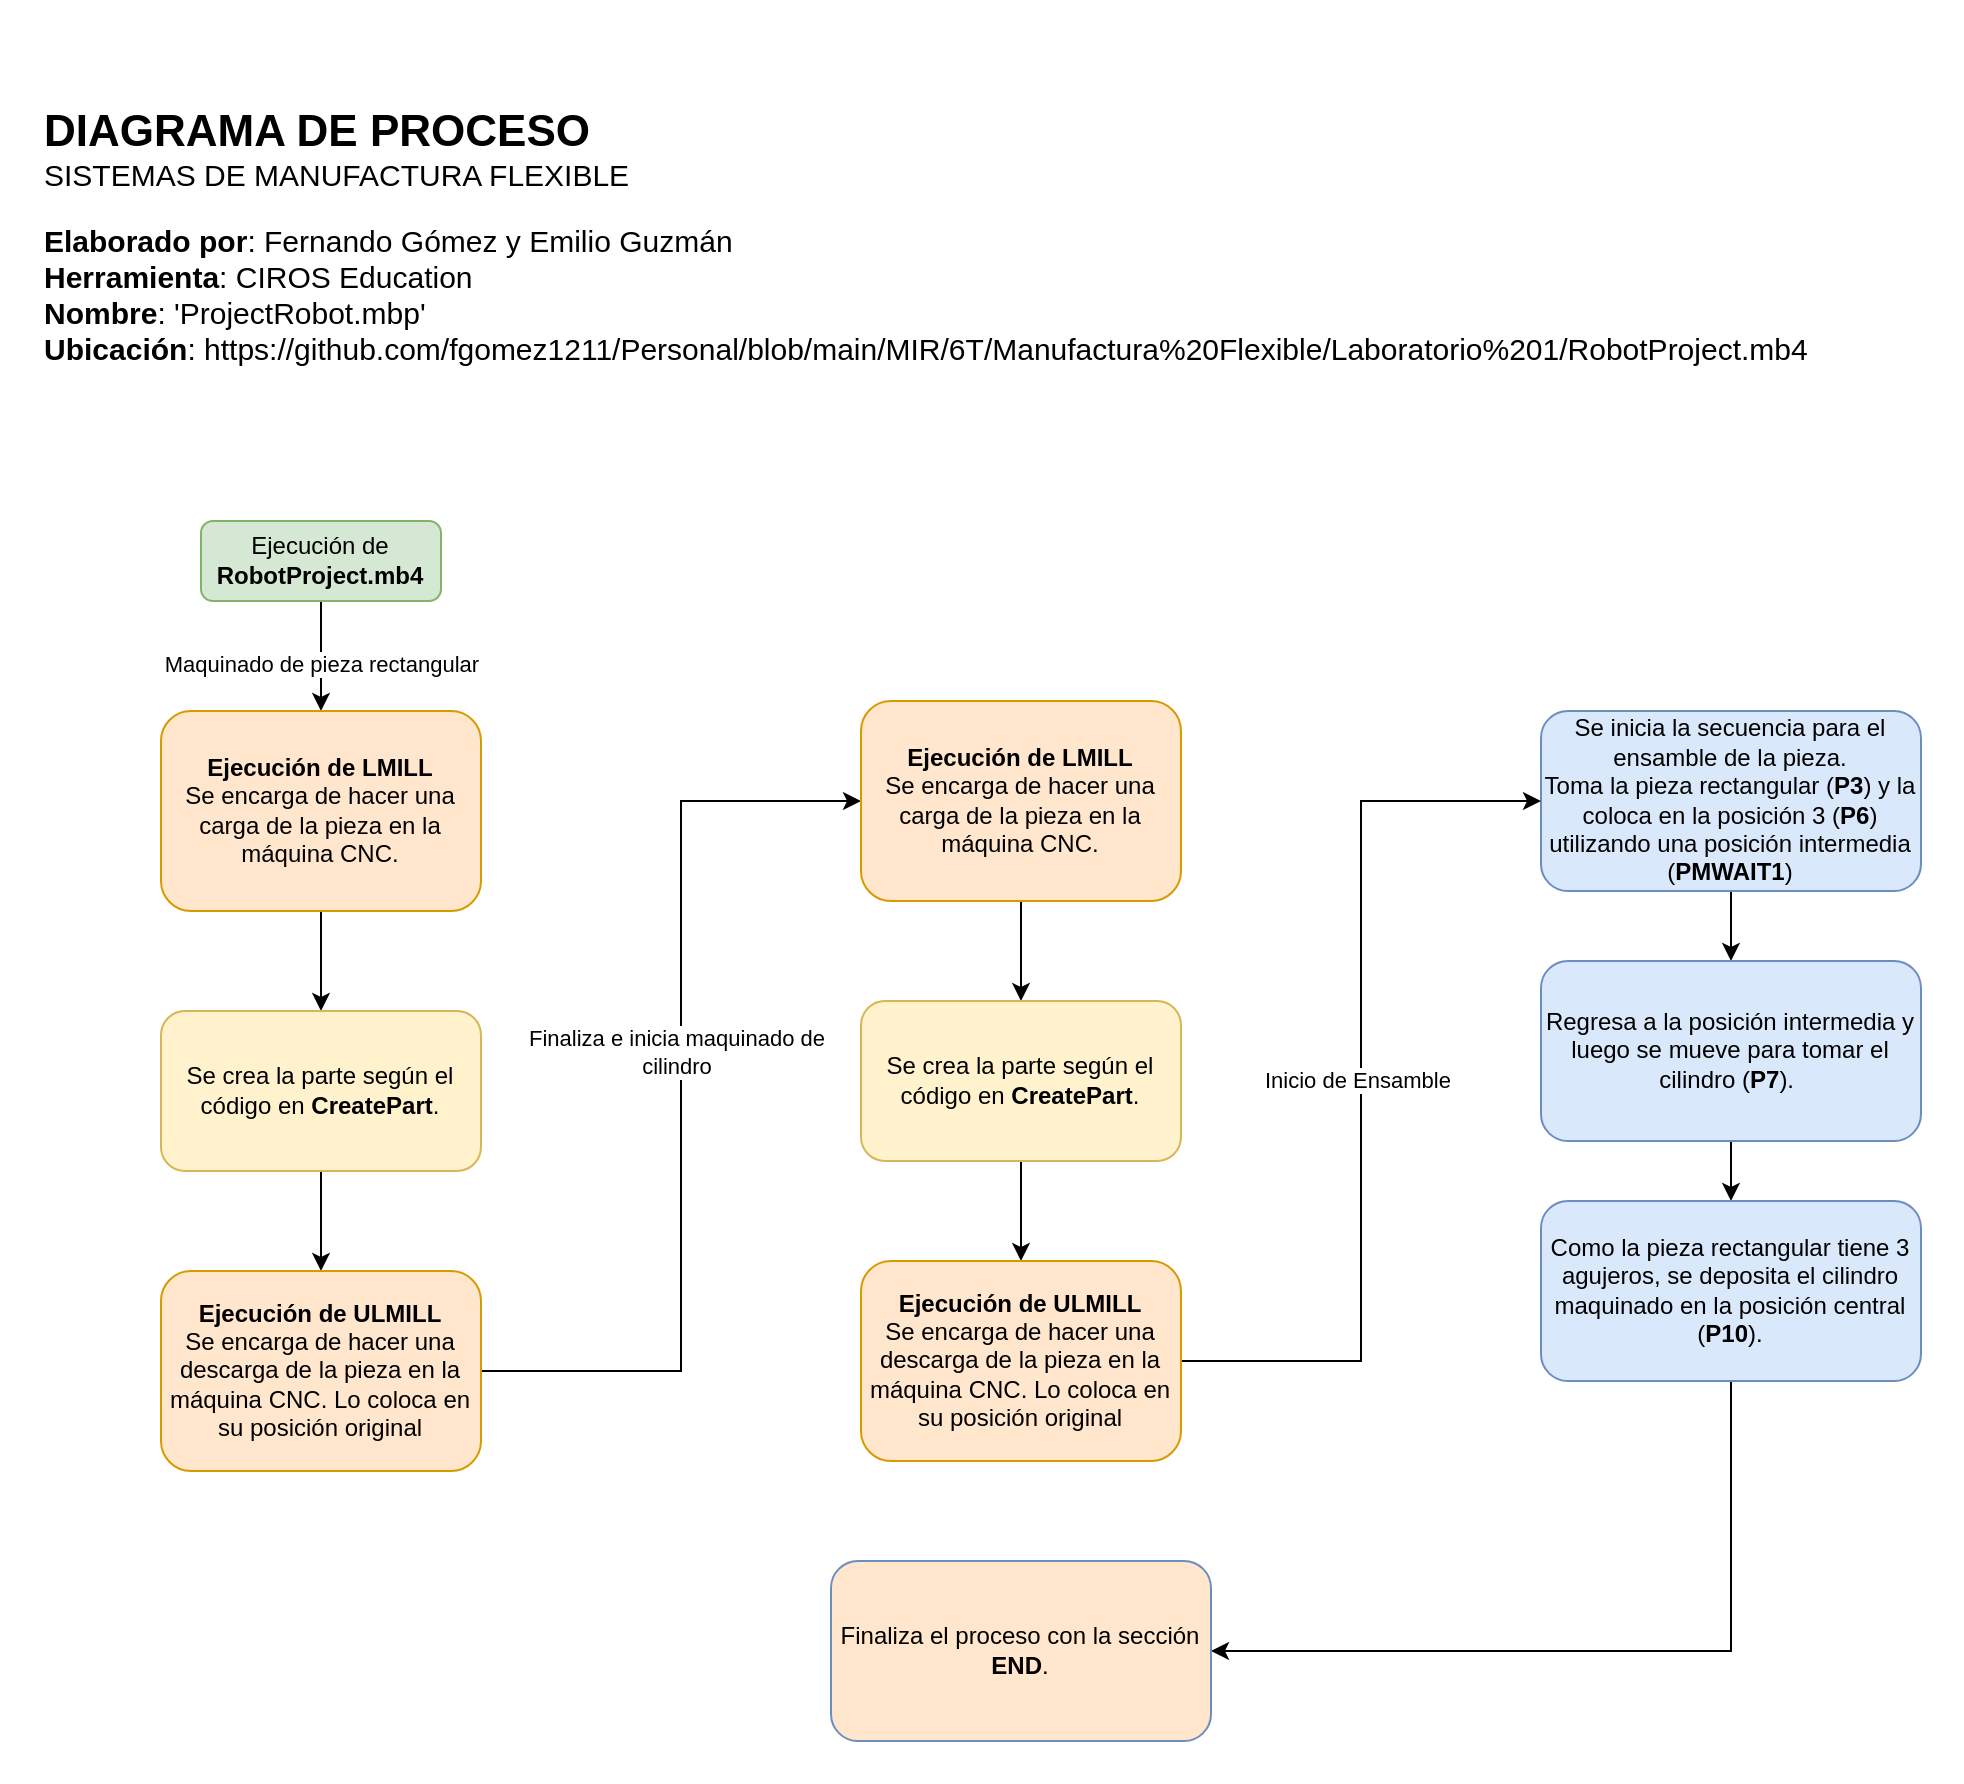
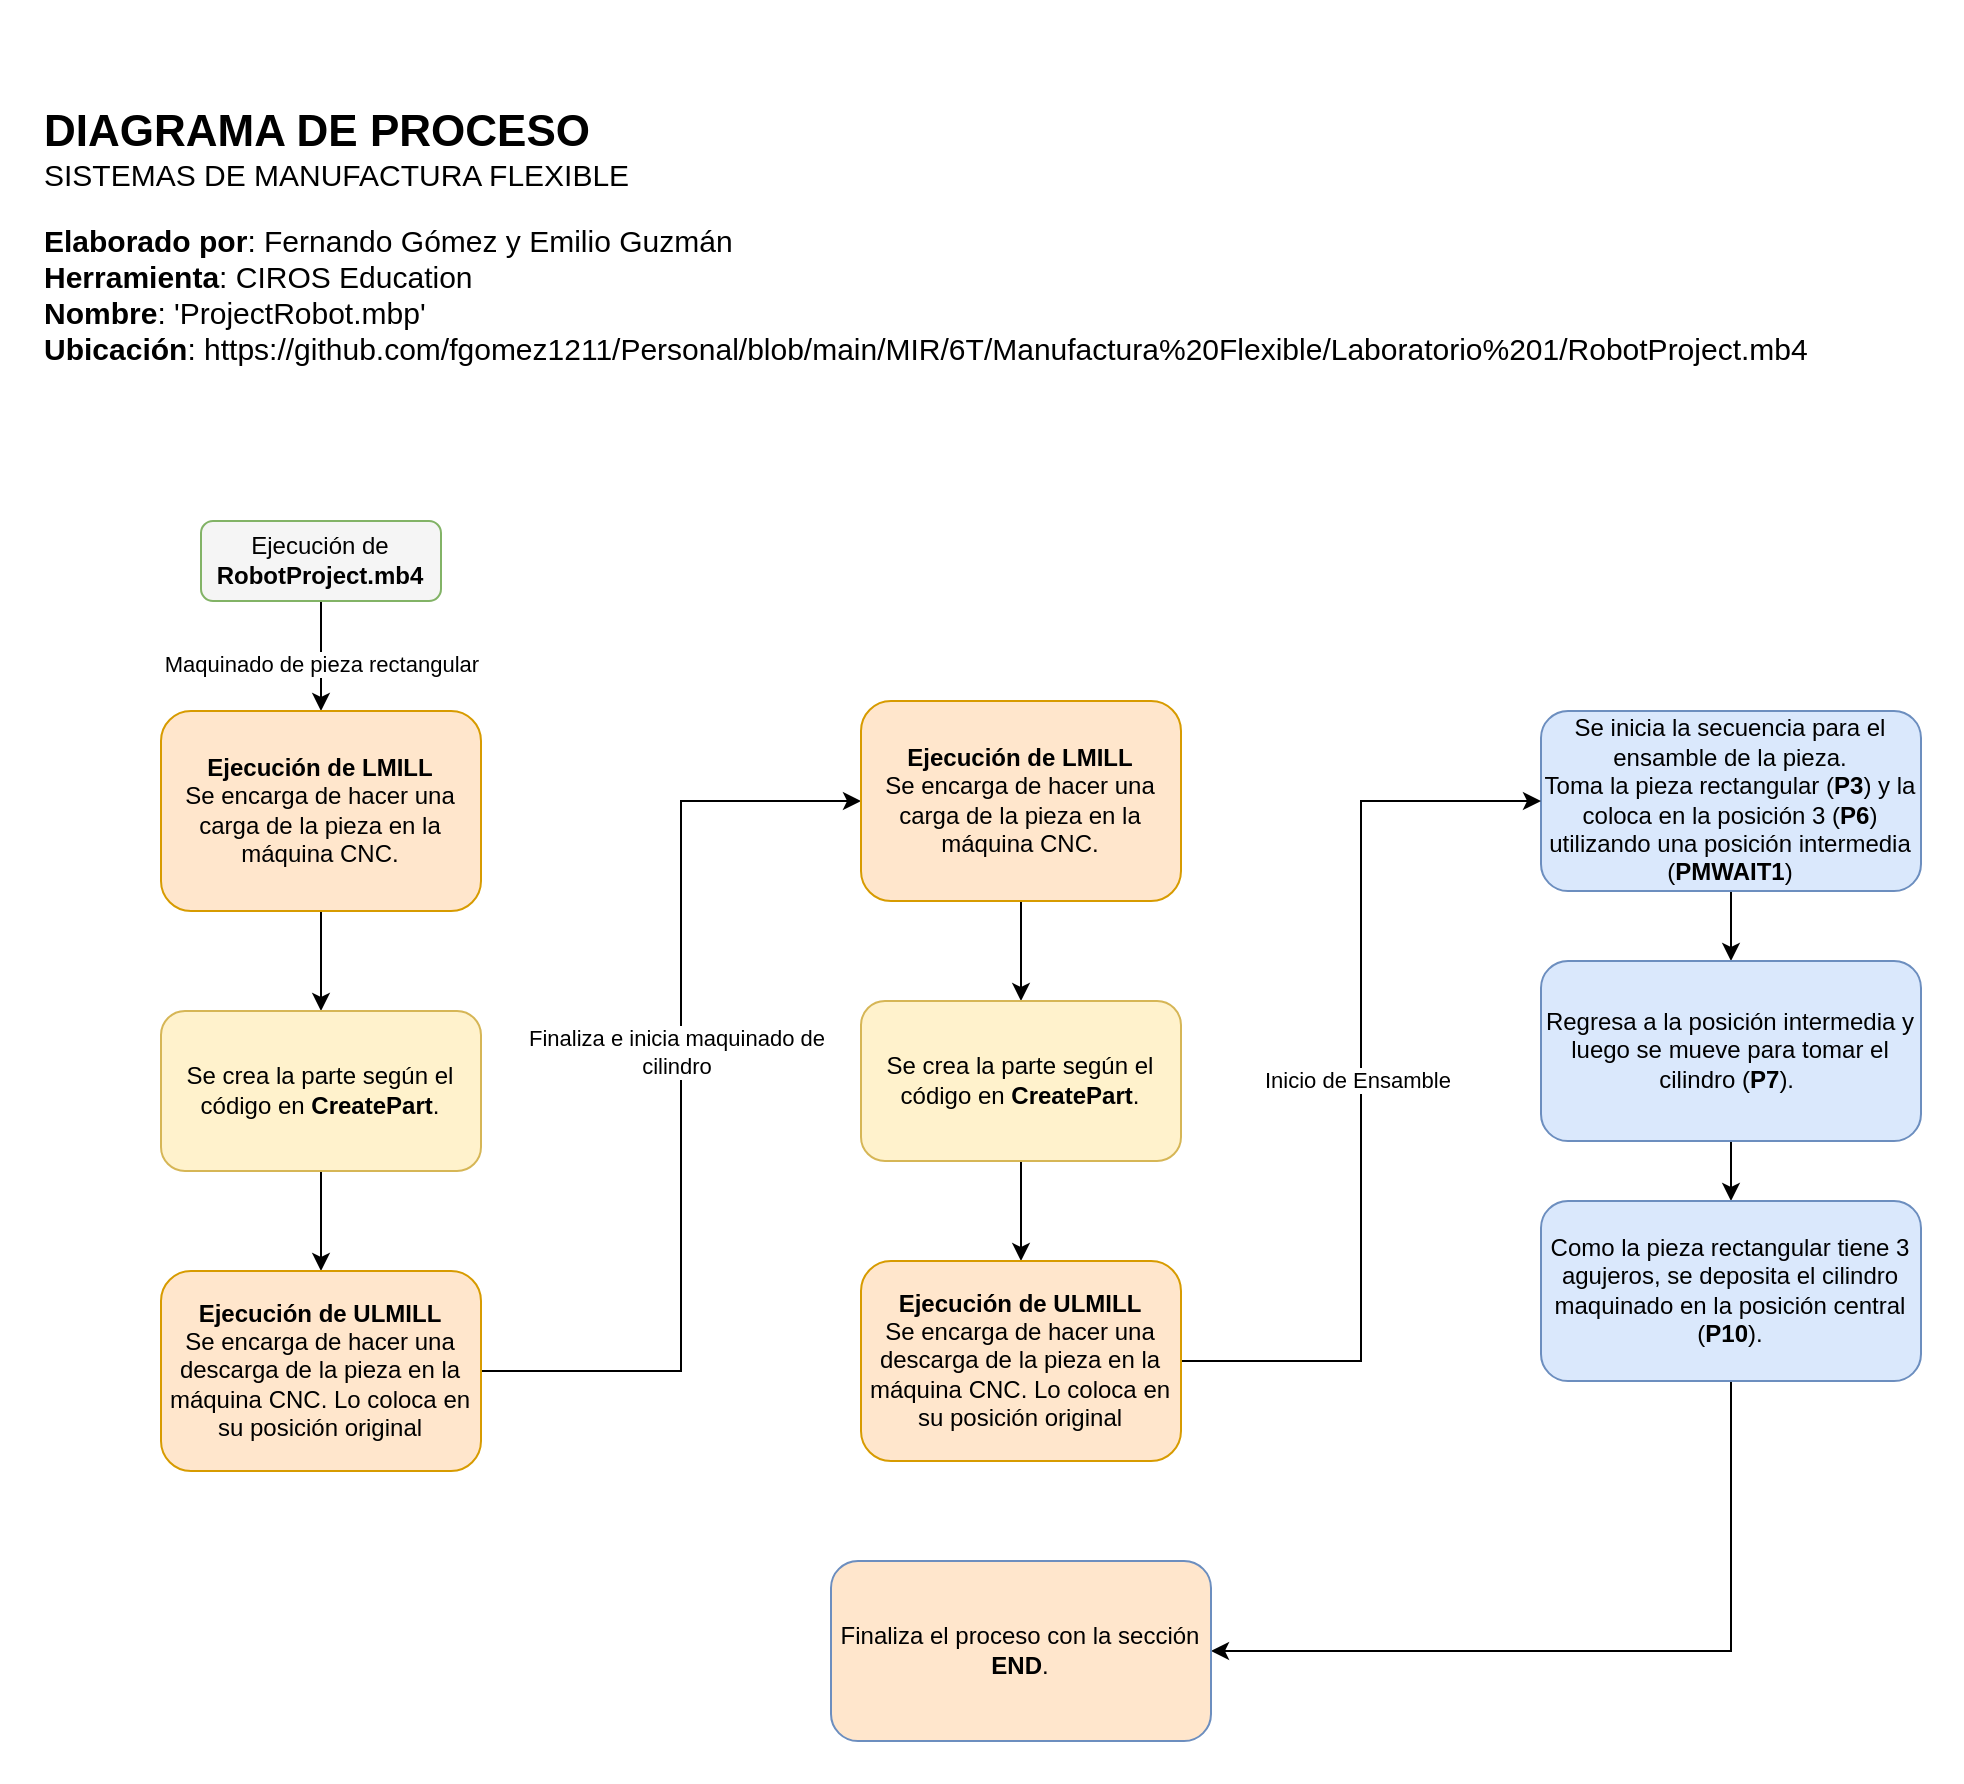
node "Ejecución de RobotProject.mb4": fillcolor #d5e8d4 -> #f5f5f5
